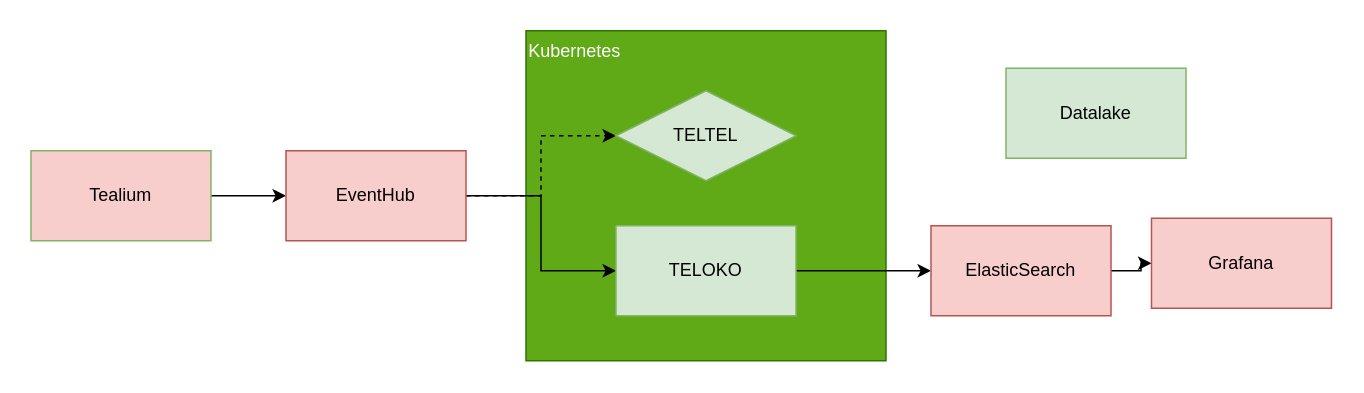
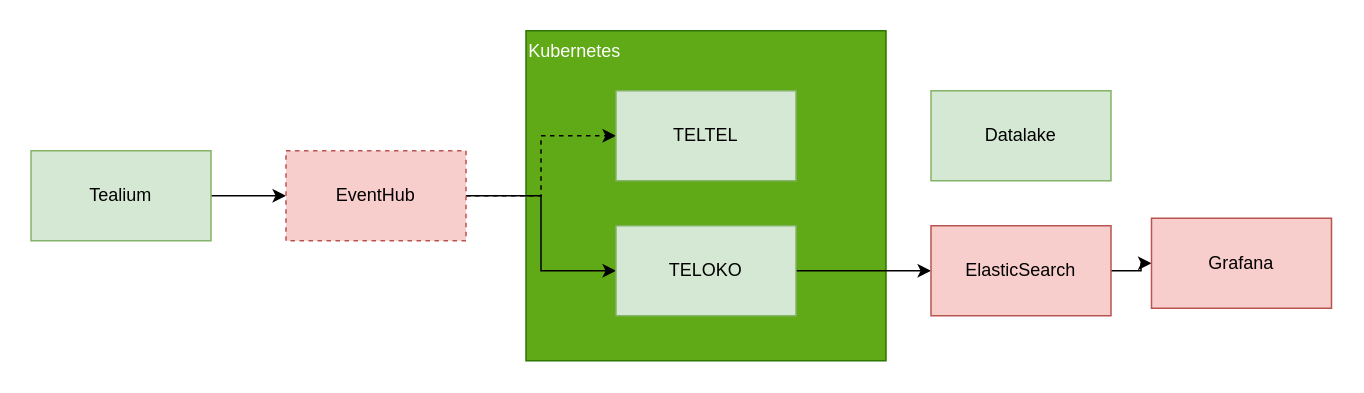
node "Datalake": moved (1096, 113) -> (1021, 136)
node "TELTEL": shape diamond -> rectangle
node "Tealium": fillcolor #f8cecc -> #d5e8d4
node "EventHub": style solid -> dashed
